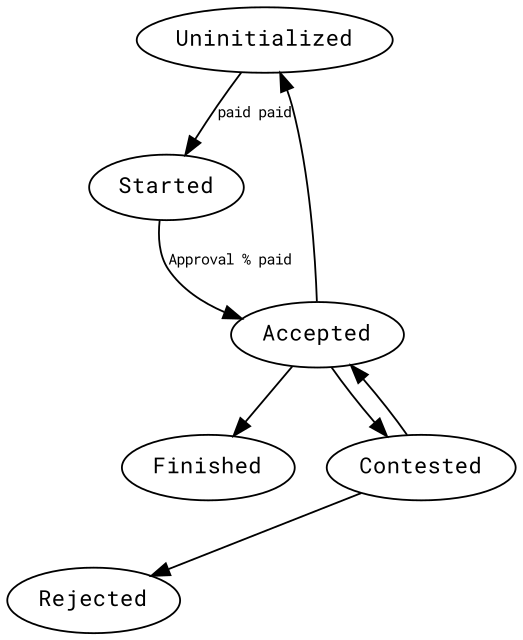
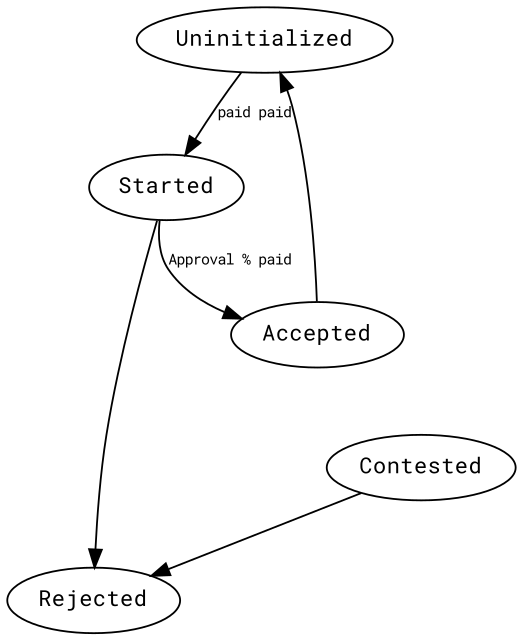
edge "Started" -> "Rejected": added
edge "Accepted" -> "Contested": removed
edge "Contested" -> "Accepted": removed
node "Finished": removed
